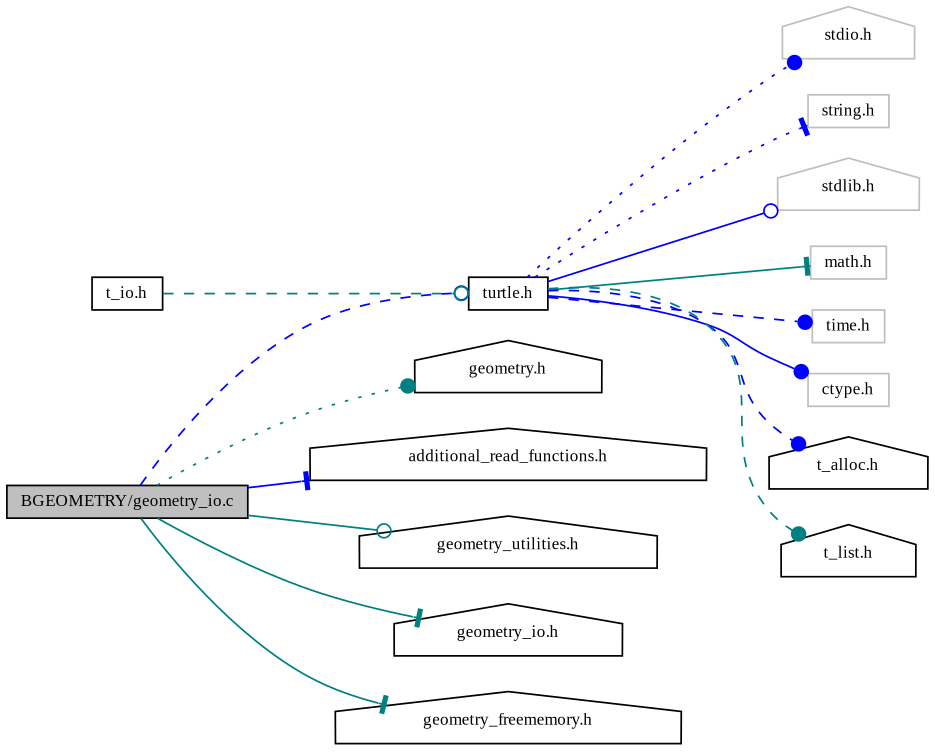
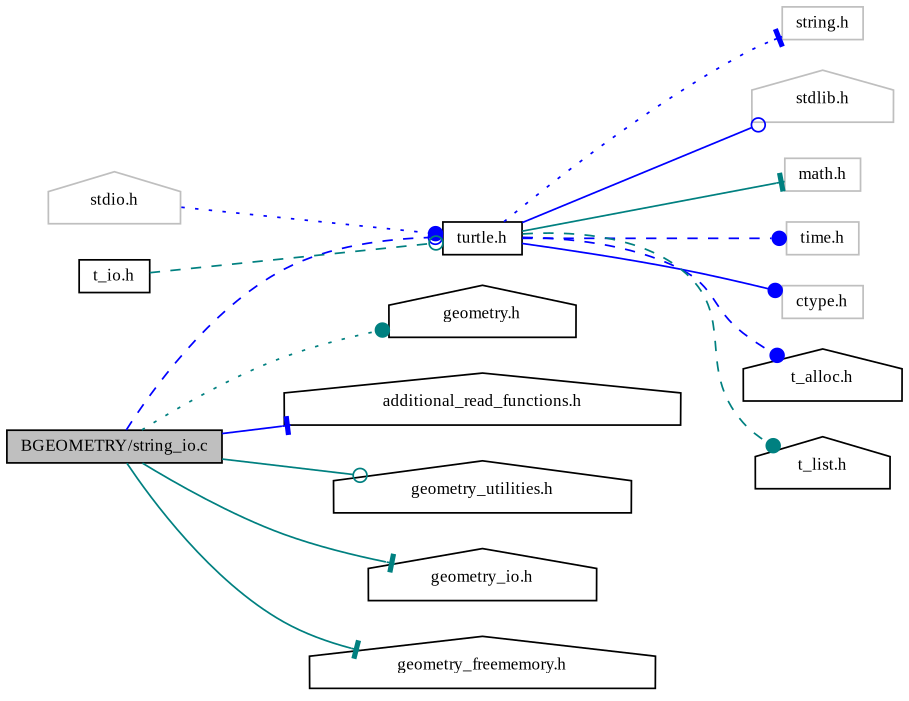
edge "turtle.h" -> "stdio.h": reversed
node "BGEOMETRY/geometry_io.c": label "BGEOMETRY/geometry_io.c" -> "BGEOMETRY/string_io.c"
